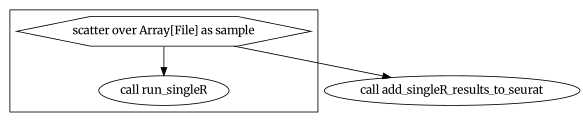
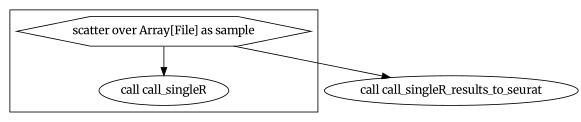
node "call run_singleR": label "call run_singleR" -> "call call_singleR"
node "call add_singleR_results_to_seurat": label "call add_singleR_results_to_seurat" -> "call call_singleR_results_to_seurat"
